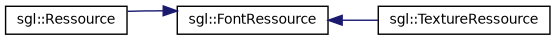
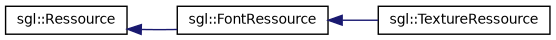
edge "sgl::Ressource" -> "sgl::FontRessource": reversed
